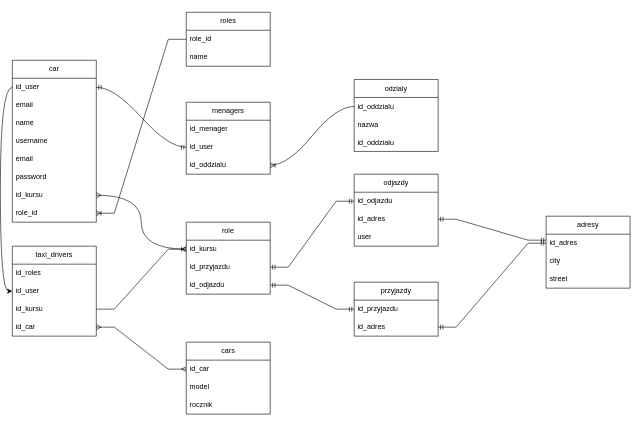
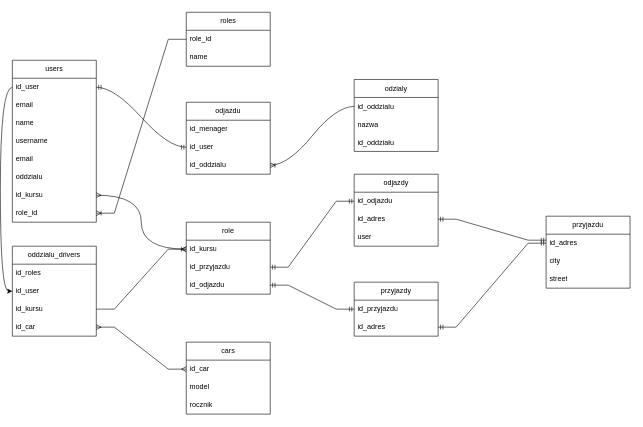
node "car": label "car" -> "users"
node "menagers": label "menagers" -> "odjazdu"
node "password": label "password" -> "oddzialu"
node "adresy": label "adresy" -> "przyjazdu"
node "taxi_drivers": label "taxi_drivers" -> "oddzialu_drivers"
